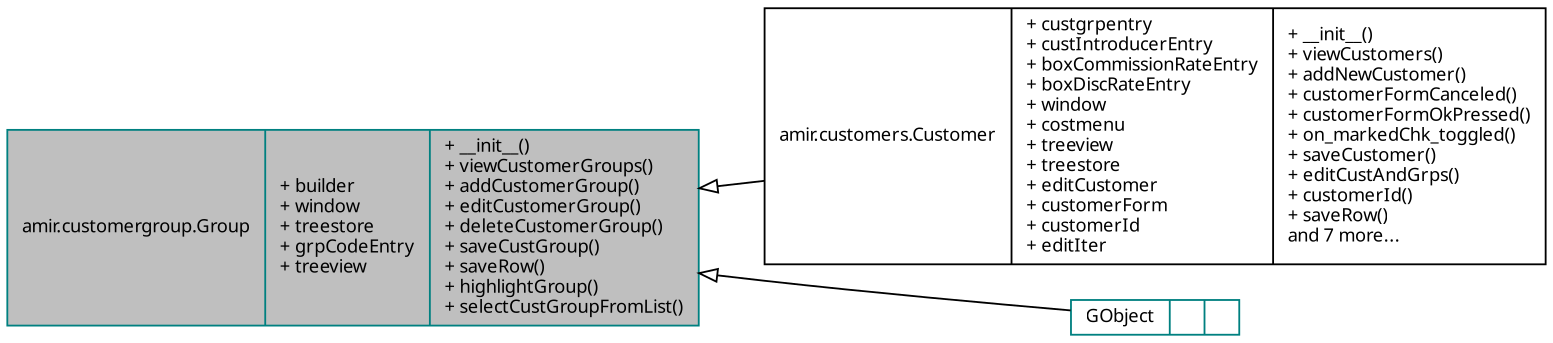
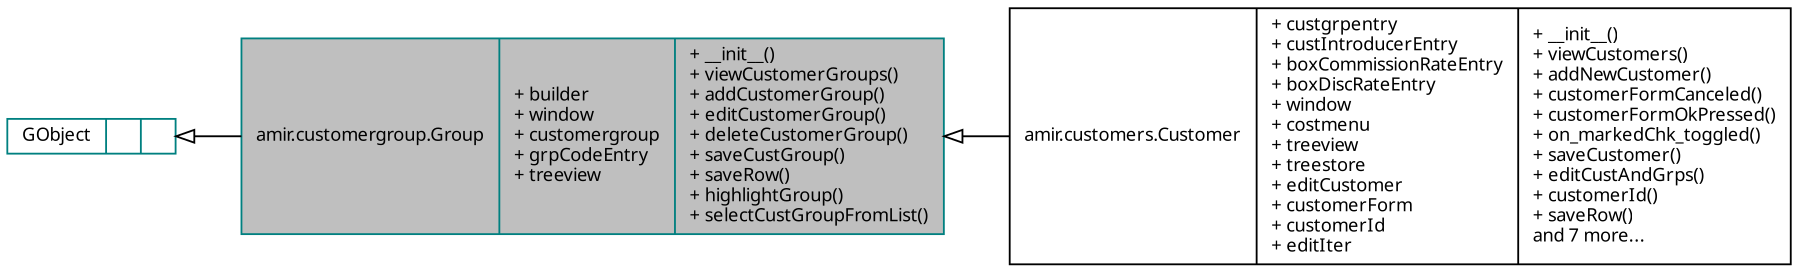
node "amir.customergroup.Group": text "+ treestore" -> "+ customergroup"
edge "GObject" -> "amir.customergroup.Group": reversed
